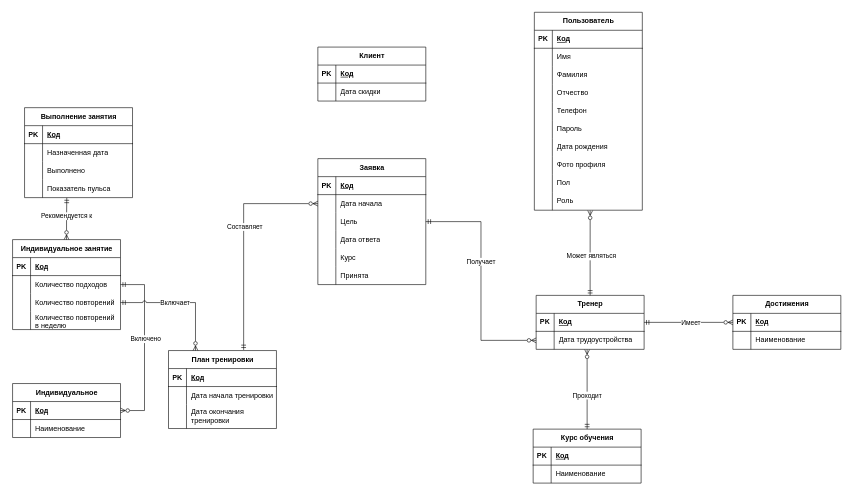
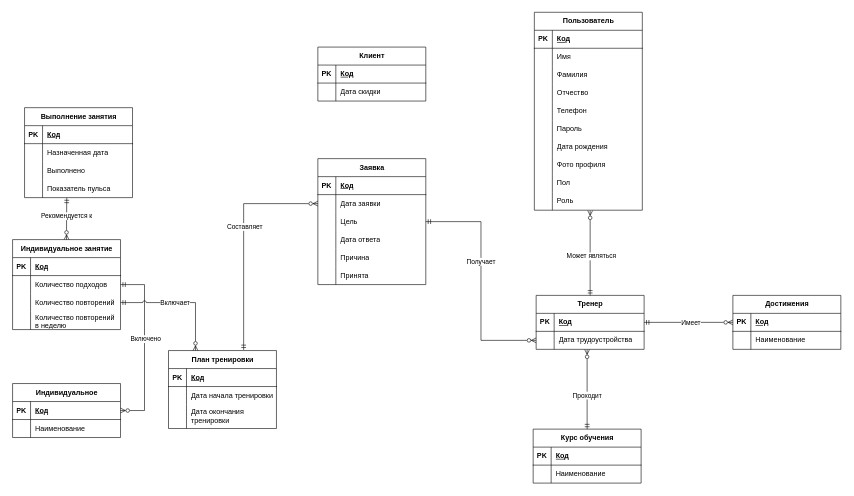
node "Дата начала": label "Дата начала" -> "Дата заявки"
node "Курс": label "Курс" -> "Причина"
